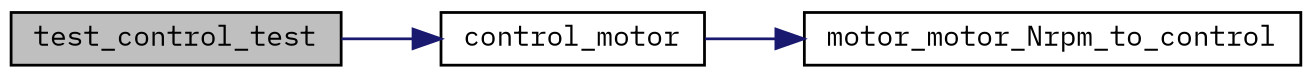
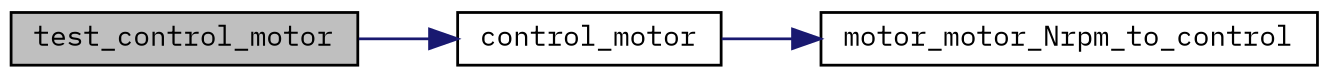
node "test_control_test": label "test_control_test" -> "test_control_motor"
